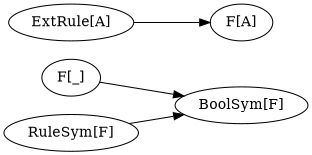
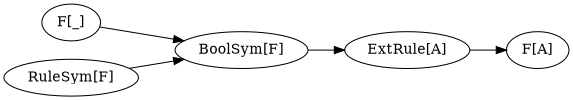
edge "BoolSym[F]" -> "ExtRule[A]": added
